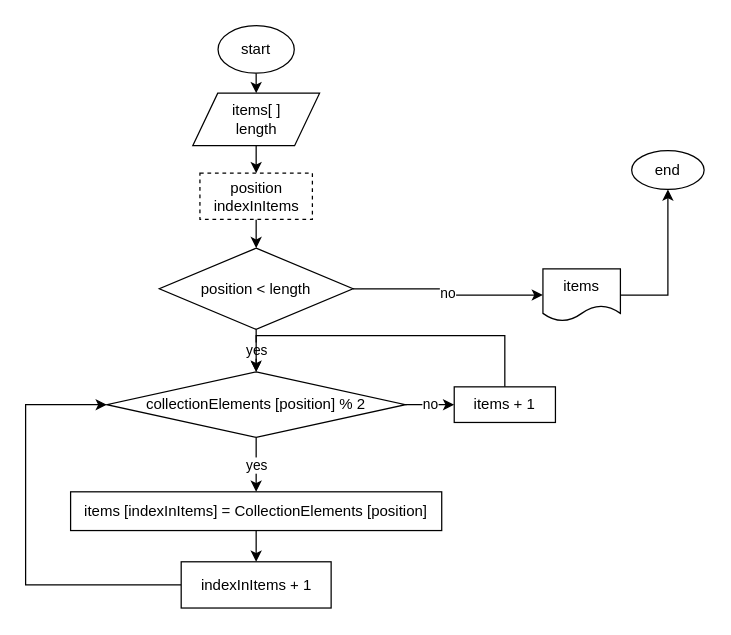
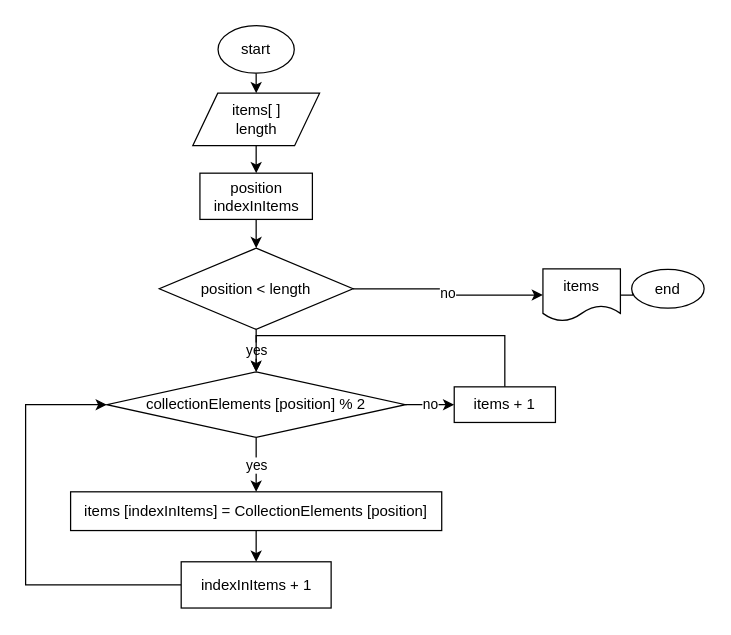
node "end": moved (668, 170) -> (668, 289)
node "position indexInItems": style dashed -> solid
